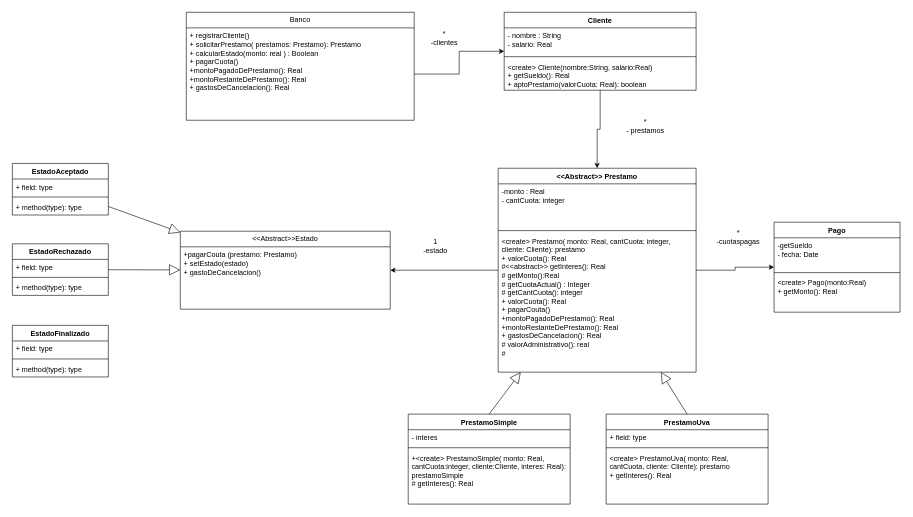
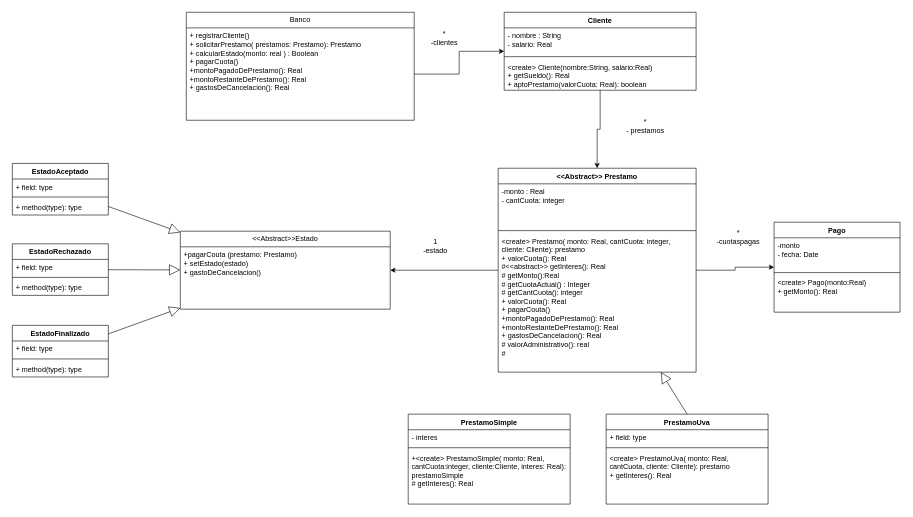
node "-getSueldo - fecha: Date": label "-getSueldo - fecha: Date" -> "-monto - fecha: Date"
edge "EstadoFinalizado" -> "<<Abstract>>Estado": added
edge "PrestamoSimple" -> "<<Abstract>> Prestamo": removed
